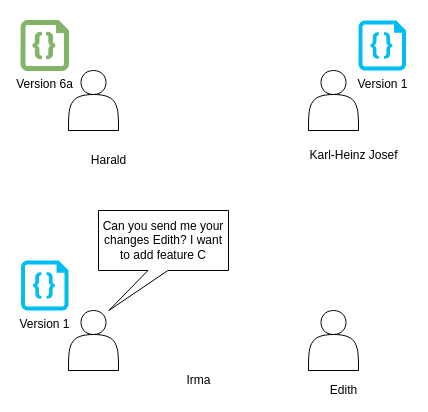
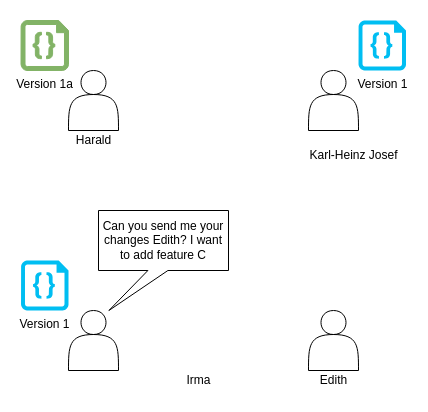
node "Version 6a": label "Version 6a" -> "Version 1a"
node "Harald": moved (109, 161) -> (94, 141)
node "Edith": moved (344, 391) -> (334, 381)
